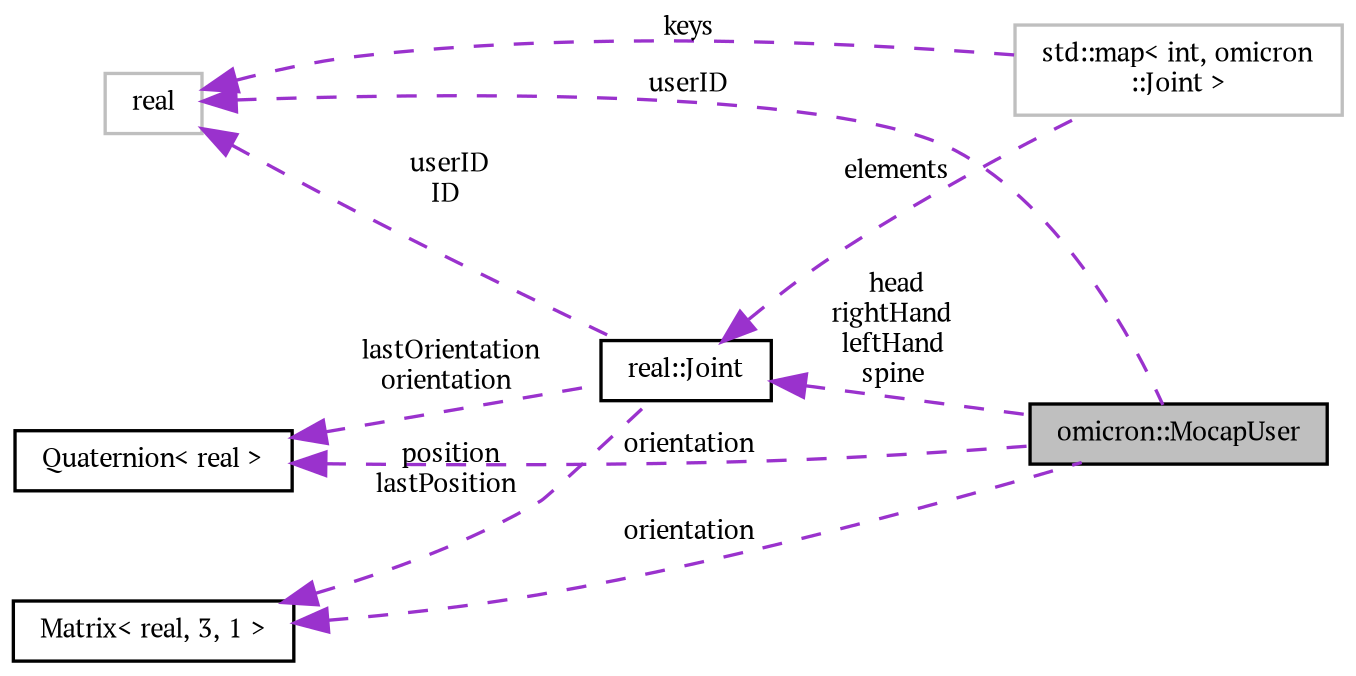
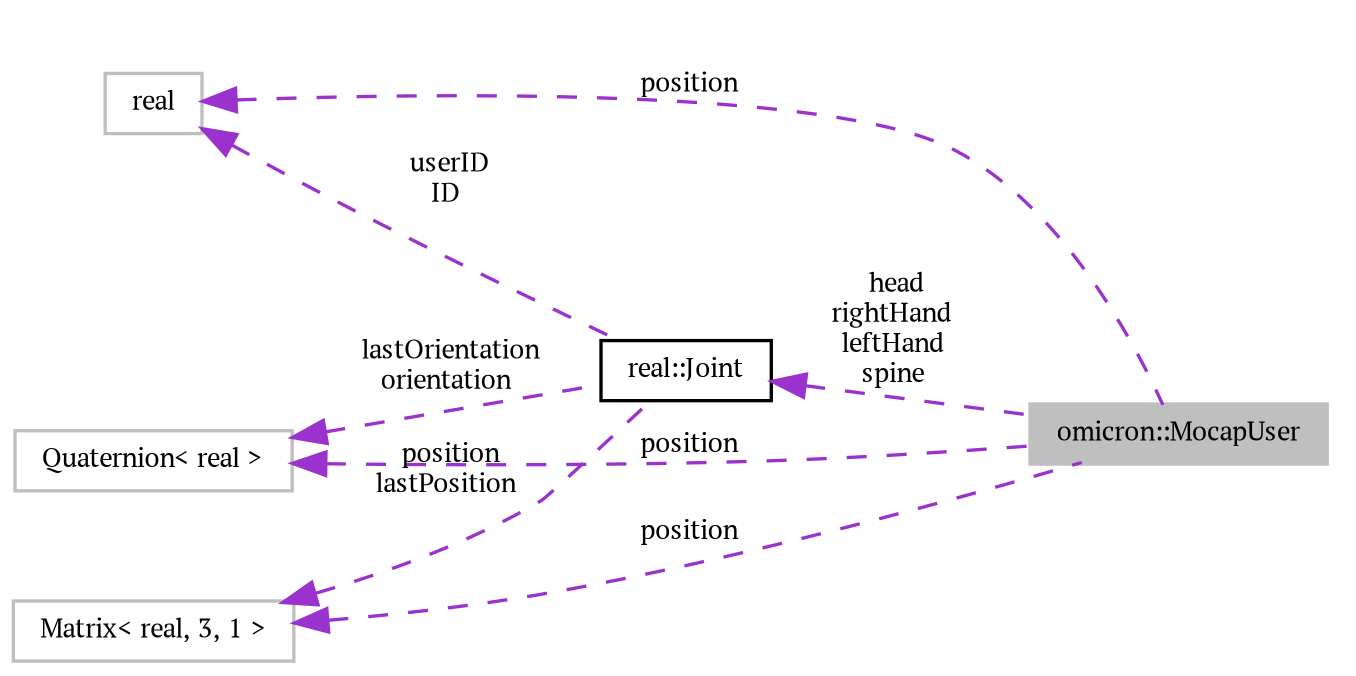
node "std::map< int, omicron ::Joint >": removed
edge "omicron::MocapUser" -> "real": label " userID" -> " position"
node "omicron::MocapUser": color black -> grey75
edge "omicron::MocapUser" -> "Quaternion< real >": label " orientation" -> " position"
node "Quaternion< real >": color black -> grey75
edge "omicron::MocapUser" -> "Matrix< real, 3, 1 >": label " orientation" -> " position"
node "Matrix< real, 3, 1 >": color black -> grey75
